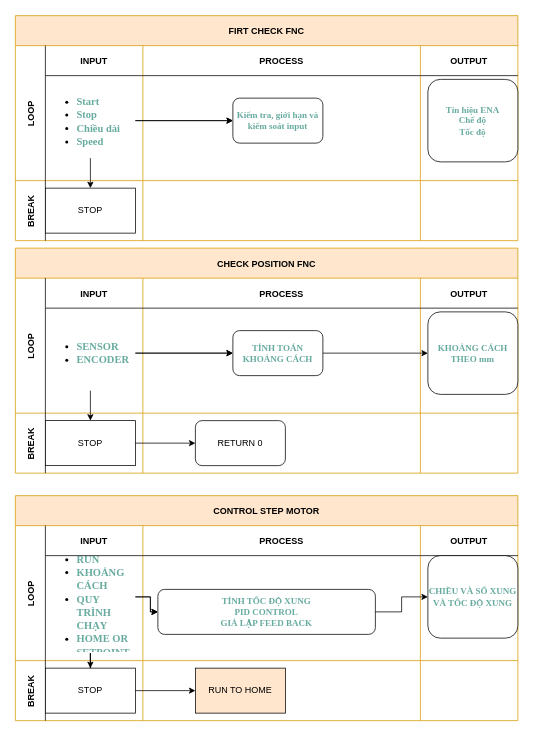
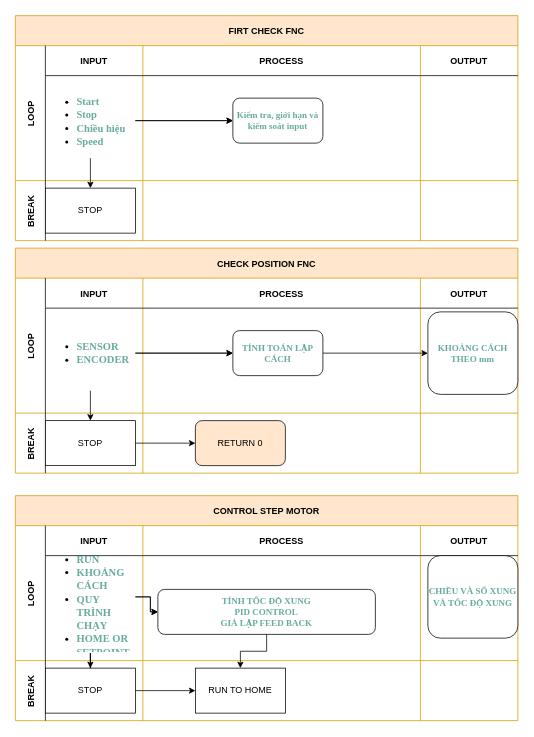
node "Start Stop Chiều dài Speed": label "Start Stop Chiều dài Speed" -> "Start Stop Chiều hiệu Speed"
node "Tín hiệu ENA Chế độ Tốc độ": removed
node "TÍNH TOÁN KHOẢNG CÁCH": label "TÍNH TOÁN KHOẢNG CÁCH" -> "TÍNH TOÁN LẬP CÁCH"
node "RETURN 0": fillcolor #ffffff -> #ffe6cc
edge "TÍNH TỐC ĐỘ XUNG PID CONTROL GIẢ LẬP FEED BACK" -> "CHIỀU VÀ SỐ XUNG VÀ TỐC ĐỘ XUNG": now "TÍNH TỐC ĐỘ XUNG PID CONTROL GIẢ LẬP FEED BACK" -> "RUN TO HOME"
node "RUN TO HOME": fillcolor #ffe6cc -> #ffffff
